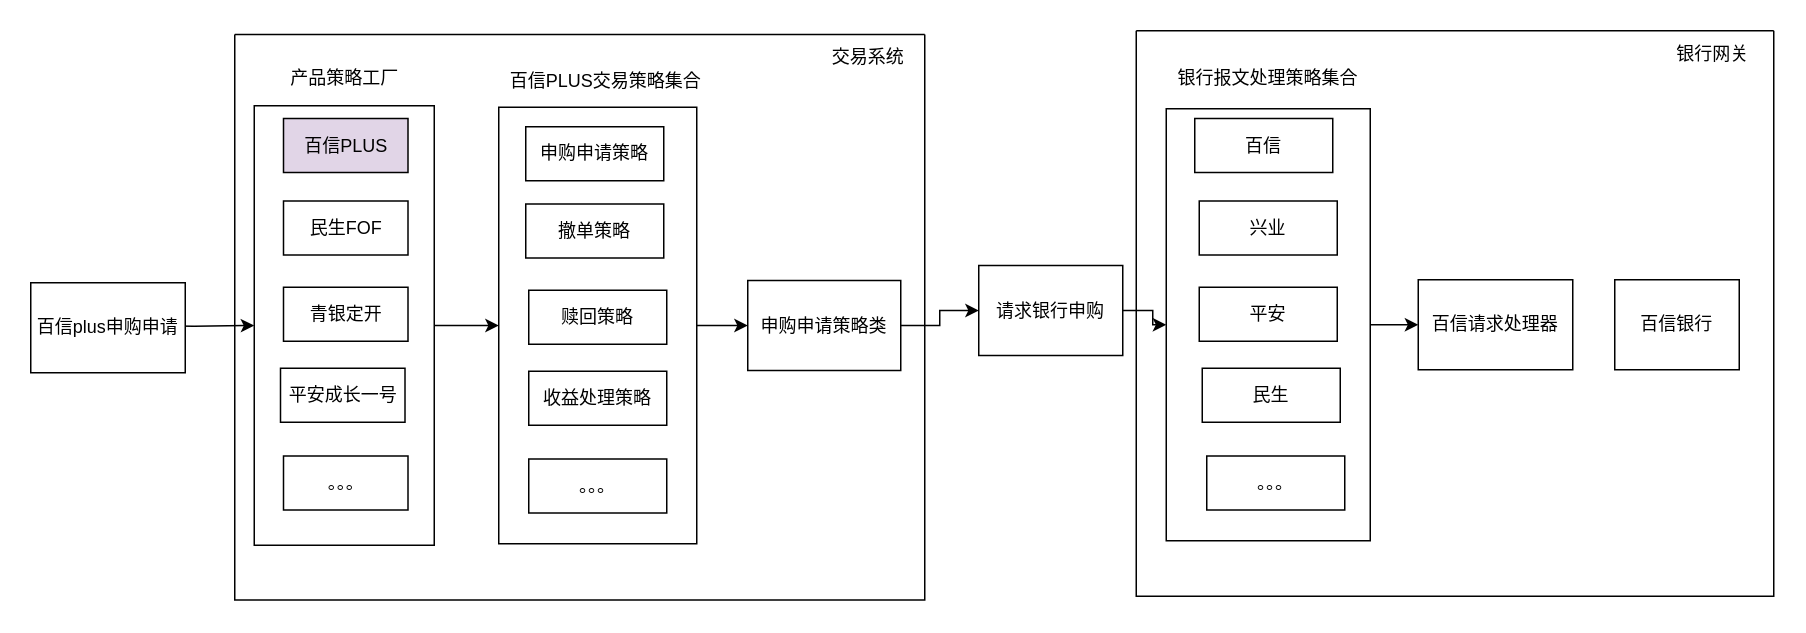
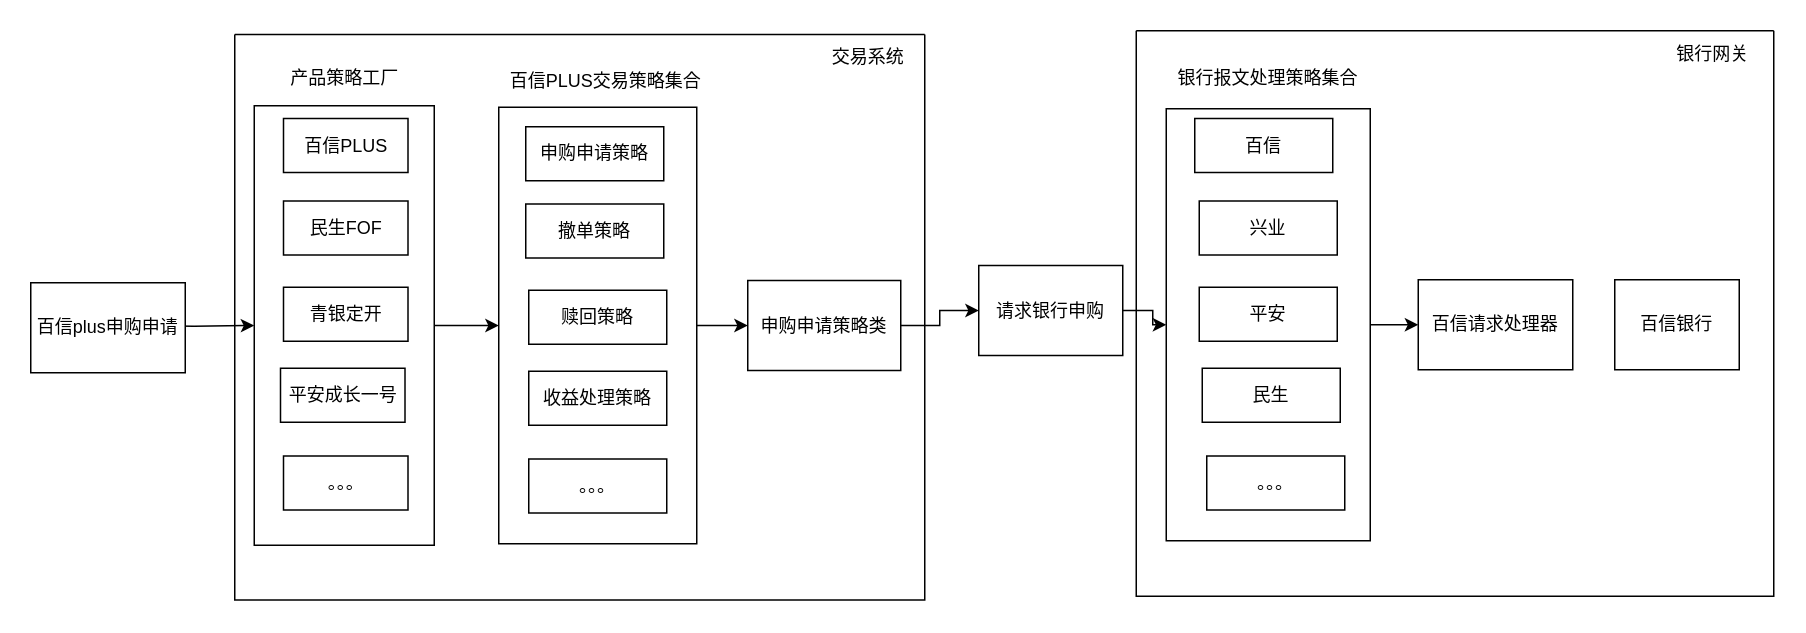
node "百信PLUS": fillcolor #e1d5e7 -> #ffffff
